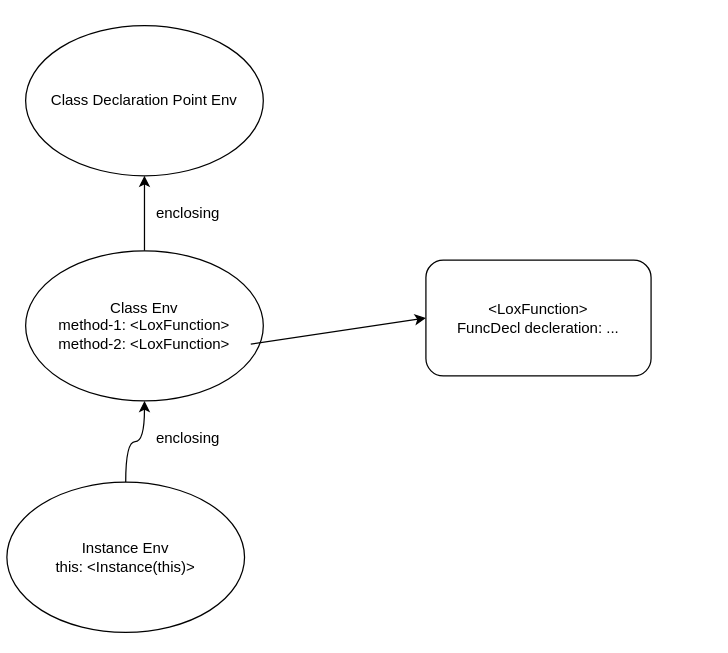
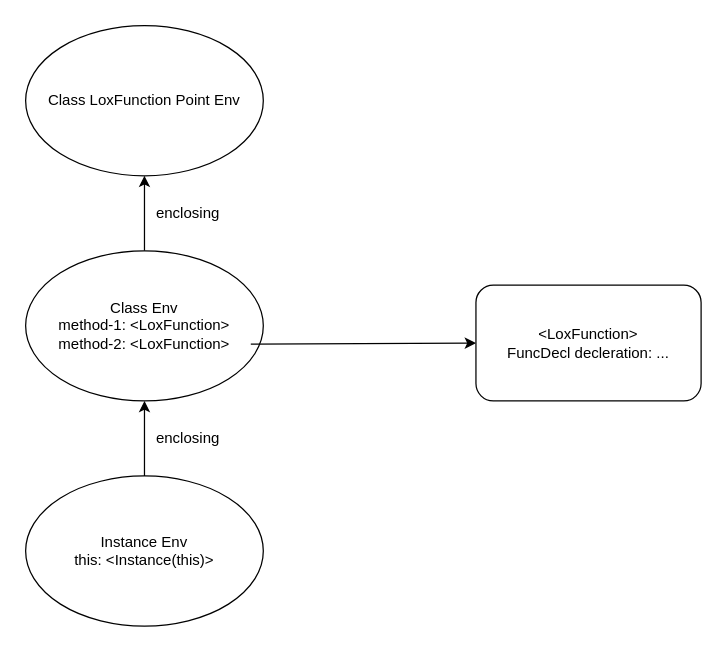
node "Class Declaration Point Env": label "Class Declaration Point Env" -> "Class LoxFunction Point Env"
node "<LoxFunction> FuncDecl decleration: ...": moved (538, 318) -> (588, 343)
node "Instance Env this: <Instance(this)>": moved (126, 557) -> (144, 551)
